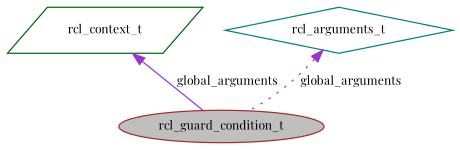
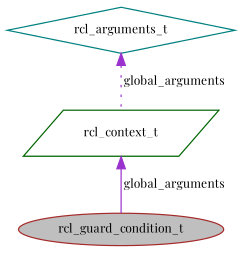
edge "rcl_guard_condition_t" -> "rcl_arguments_t": now "rcl_context_t" -> "rcl_arguments_t"
